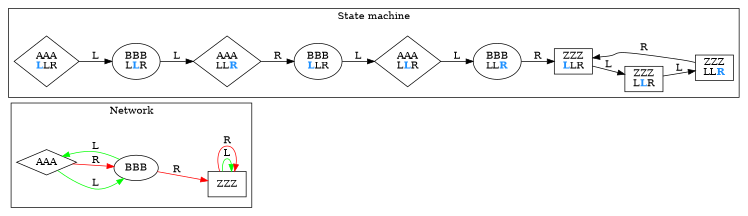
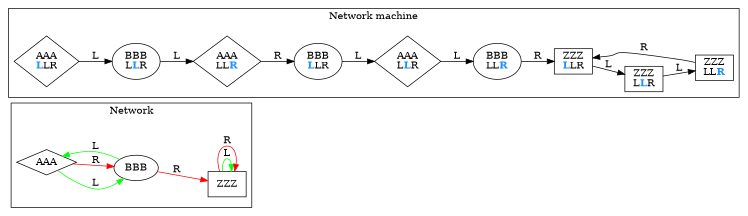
cluster "State machine": label "State machine" -> "Network machine"
